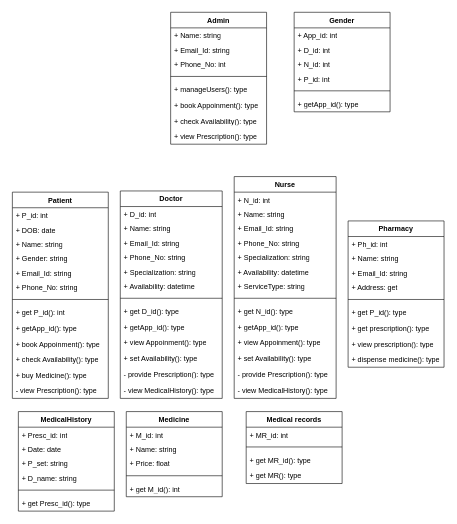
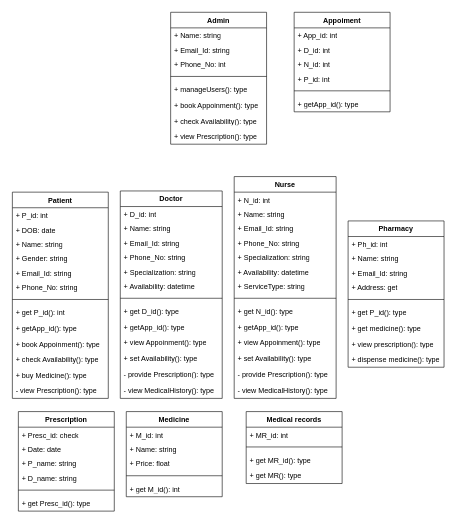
node "Gender": label "Gender" -> "Appoiment"
node "+ get prescription(): type": label "+ get prescription(): type" -> "+ get medicine(): type"
node "MedicalHistory": label "MedicalHistory" -> "Prescription"
node "+ Presc_id: int": label "+ Presc_id: int" -> "+ Presc_id: check"
node "+ P_set: string": label "+ P_set: string" -> "+ P_name: string"
